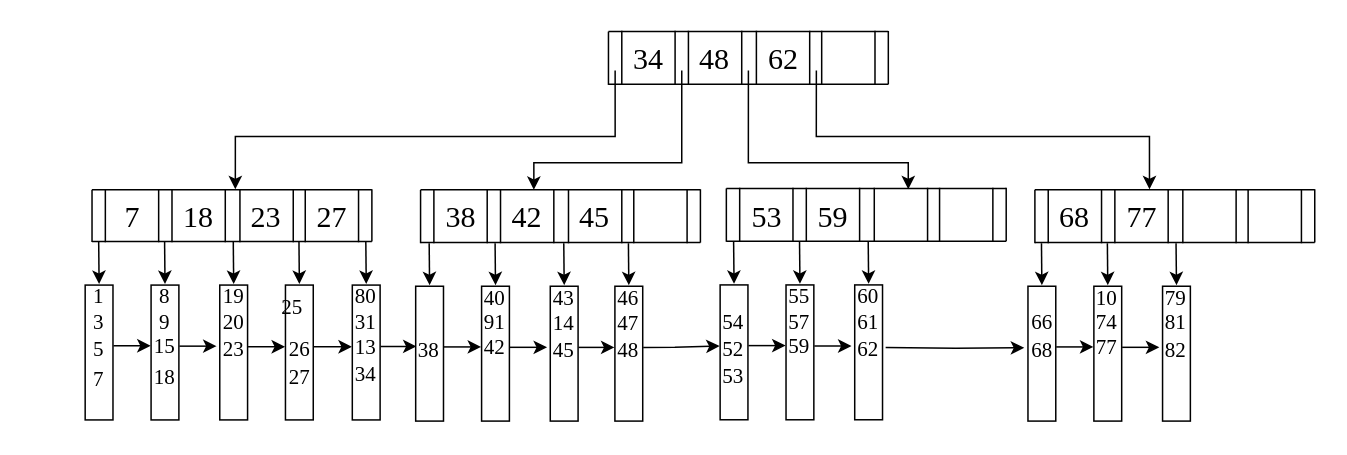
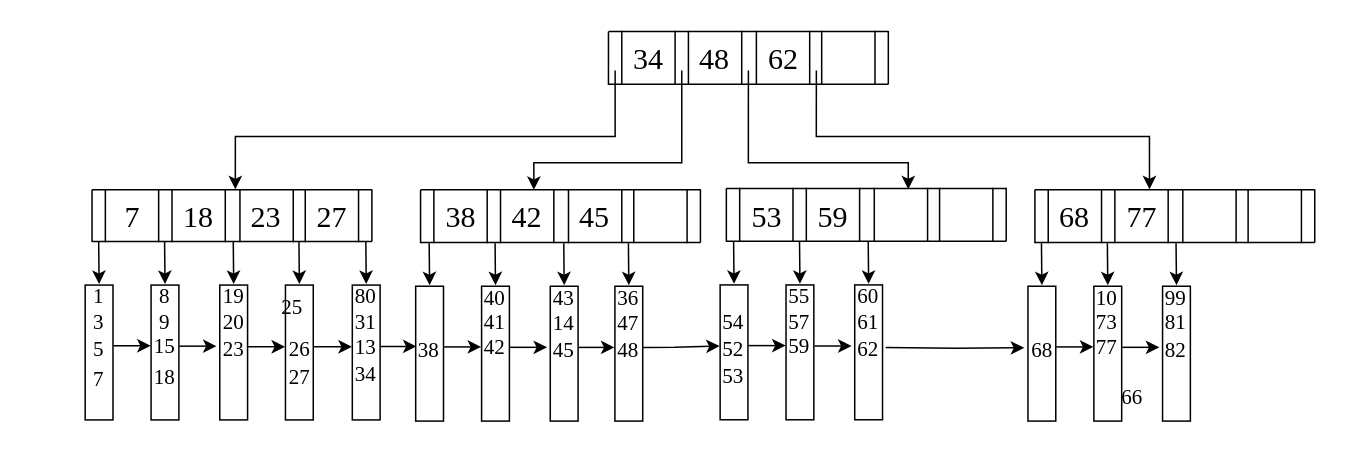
node "46": label "46" -> "36"
node "79": label "79" -> "99"
node "91": label "91" -> "41"
node "74": label "74" -> "73"
node "66": moved (1042, 324) -> (1132, 399)
